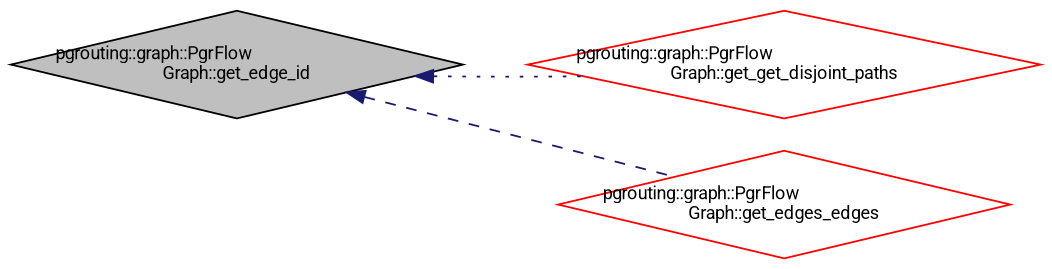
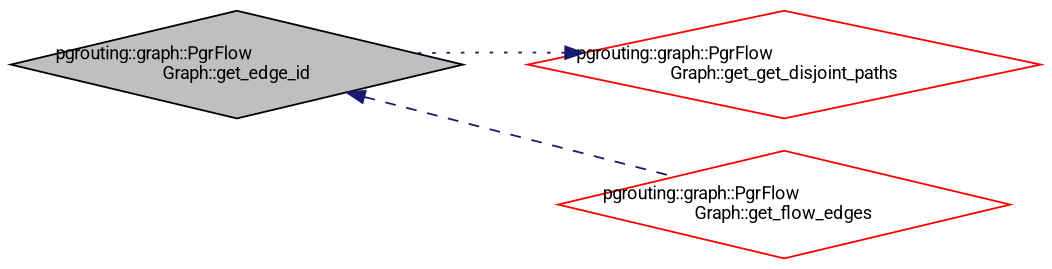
edge "pgrouting::graph::PgrFlow Graph::get_get_disjoint_paths" -> "pgrouting::graph::PgrFlow Graph::get_edge_id": reversed
node "pgrouting::graph::PgrFlow Graph::get_edges_edges": label "pgrouting::graph::PgrFlow Graph::get_edges_edges" -> "pgrouting::graph::PgrFlow Graph::get_flow_edges"
